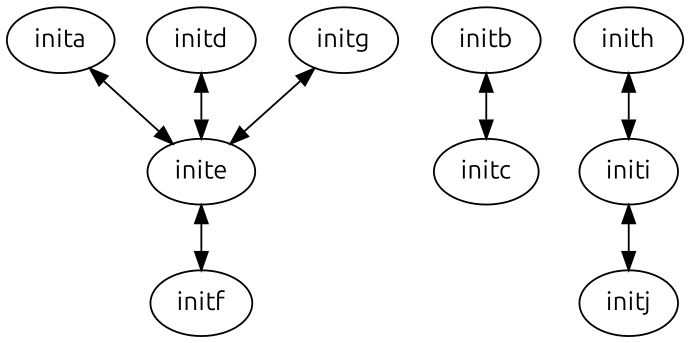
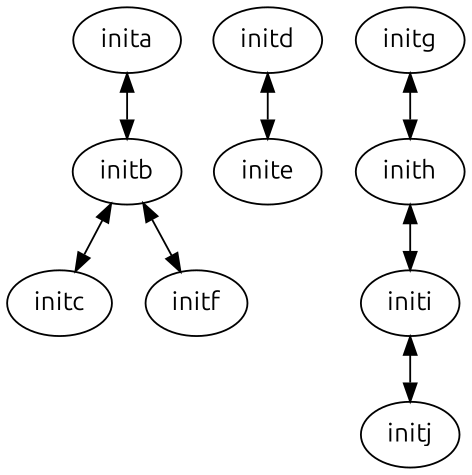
edge "inita" -- "inite": now "inita" -- "initb"
edge "initg" -- "inite": now "initg" -- "inith"
edge "inite" -- "initf": now "initb" -- "initf"
